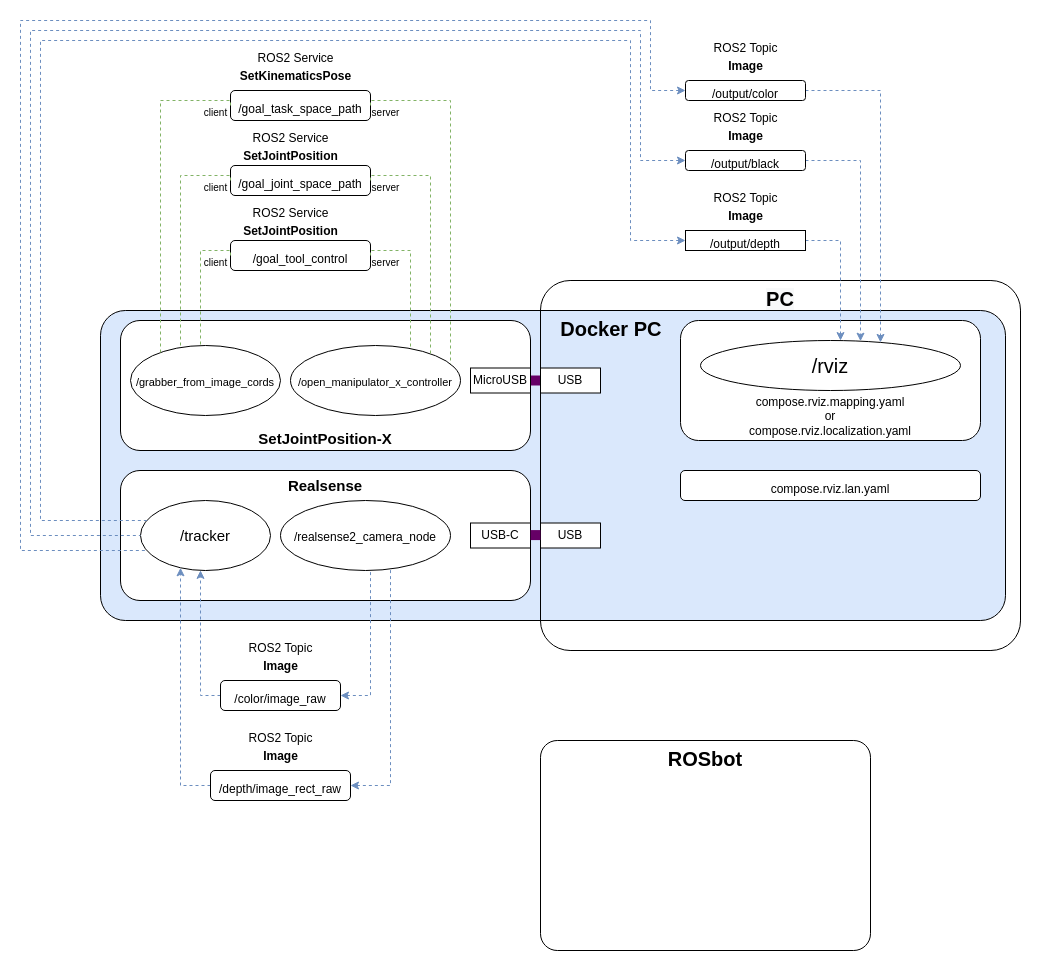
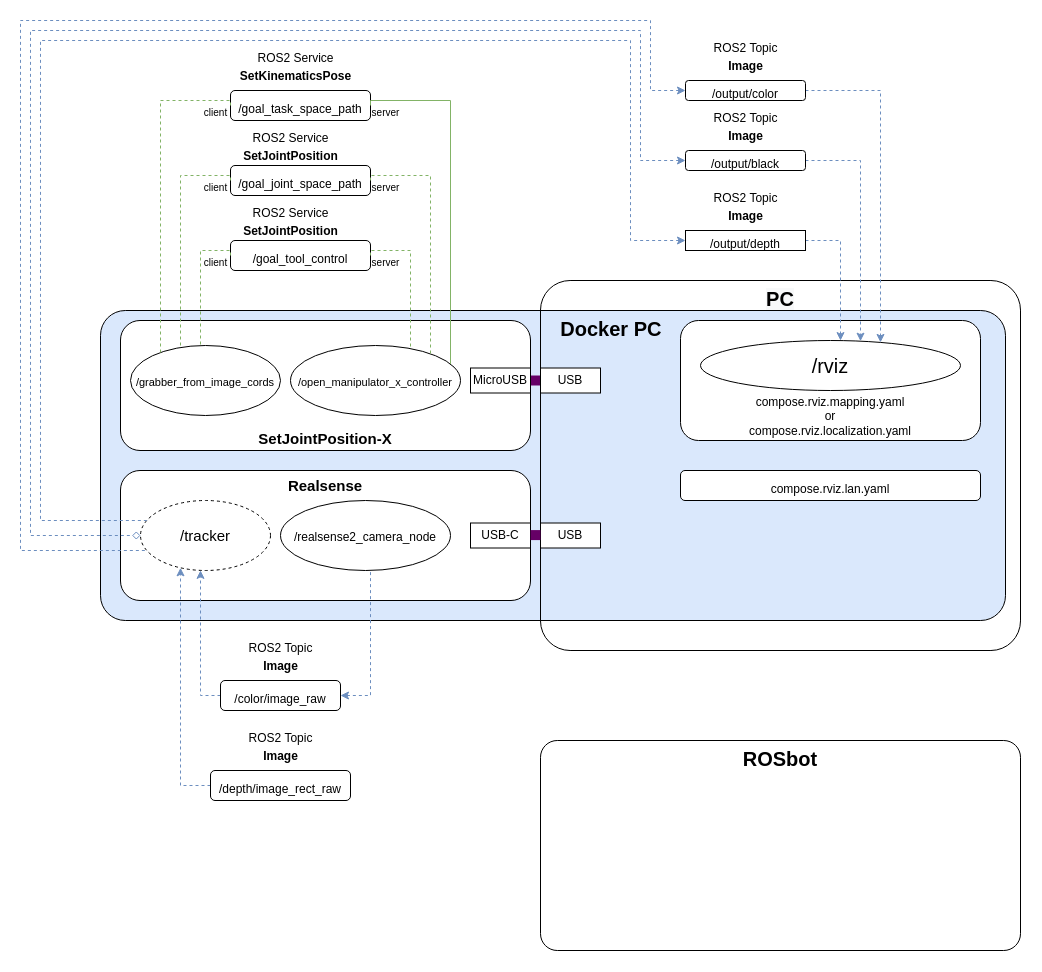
edge "/goal_task_space_path" -- "/open_manipulator_x_controller": style dashed -> solid
edge "/tracker" -> "/output/black": arrowhead none -> diamond
node "/tracker": style solid -> dashed
edge "/realsense2_camera_node" -> "/depth/image_rect_raw": removed
node "ROSbot": size 330x210 -> 480x210
